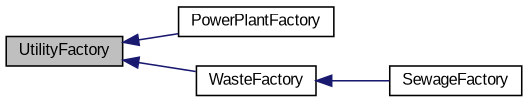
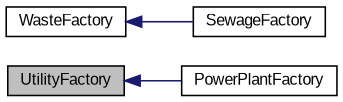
edge "WasteFactory" -> "UtilityFactory": removed
